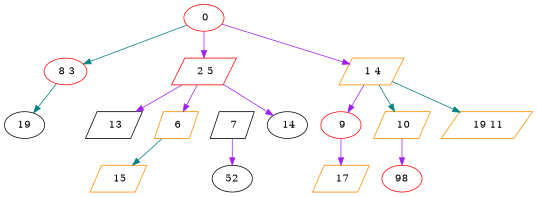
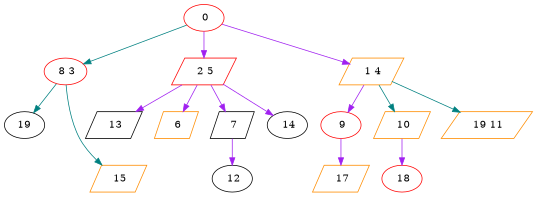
edge "2 5" -> "7": added
edge "6" -> "15": now "8 3" -> "15"
node "52": label "52" -> "12"
node "98": label "98" -> "18"
